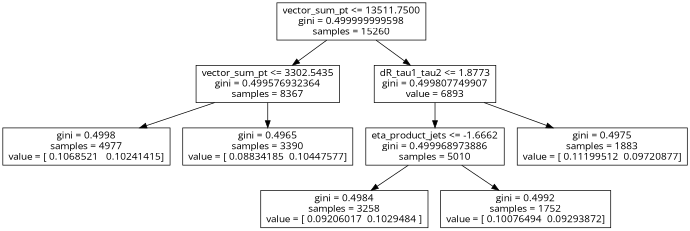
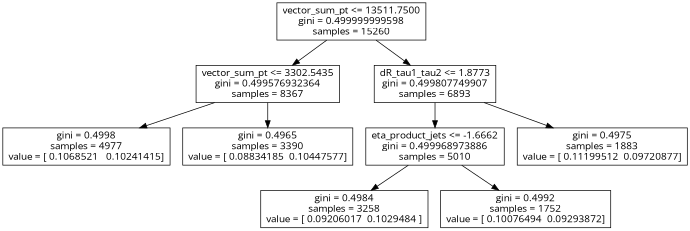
node "dR_tau1_tau2 <= 1.8773 gini = 0.499807749907 value = 6893": label "dR_tau1_tau2 <= 1.8773 gini = 0.499807749907 value = 6893" -> "dR_tau1_tau2 <= 1.8773 gini = 0.499807749907 samples = 6893"
